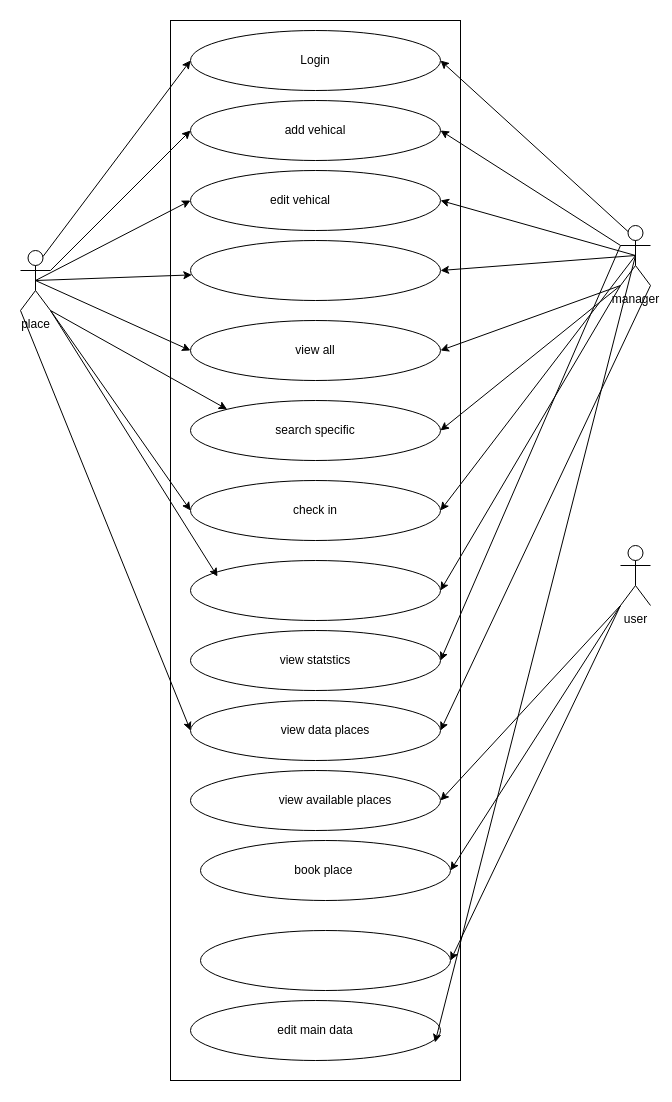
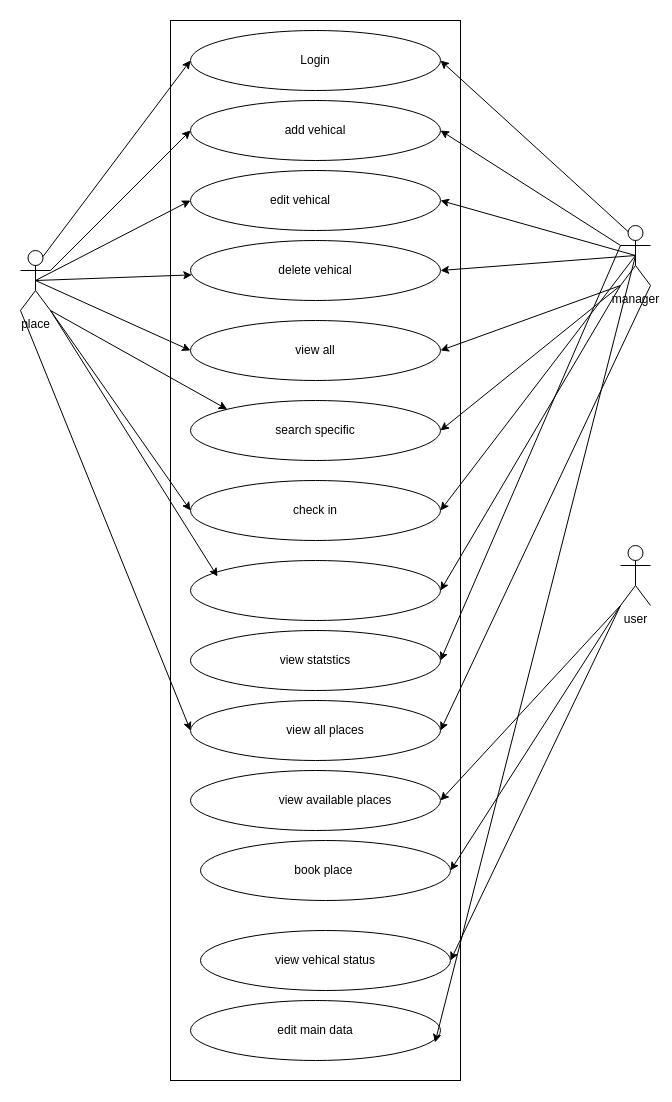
node "delete vehical": added
node "view data places": label "view data places" -> "view all places"
node "view vehical status": added
